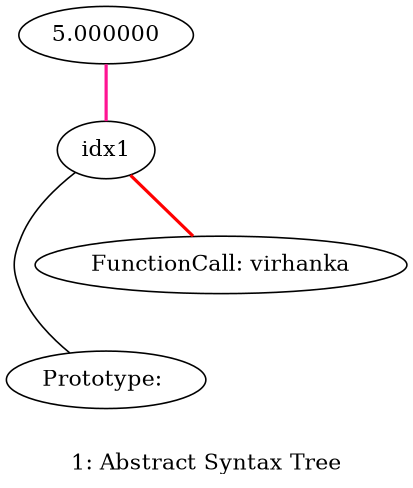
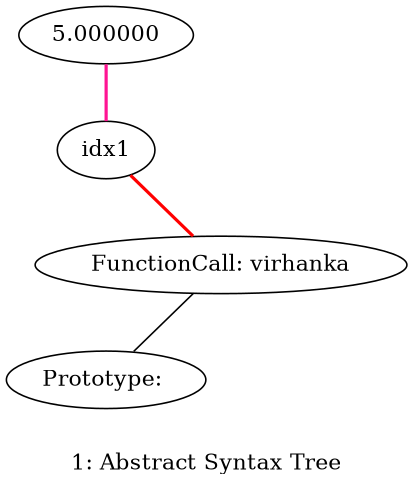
edge "idx1" -- "Prototype:": now "FunctionCall: virhanka" -- "Prototype:"
